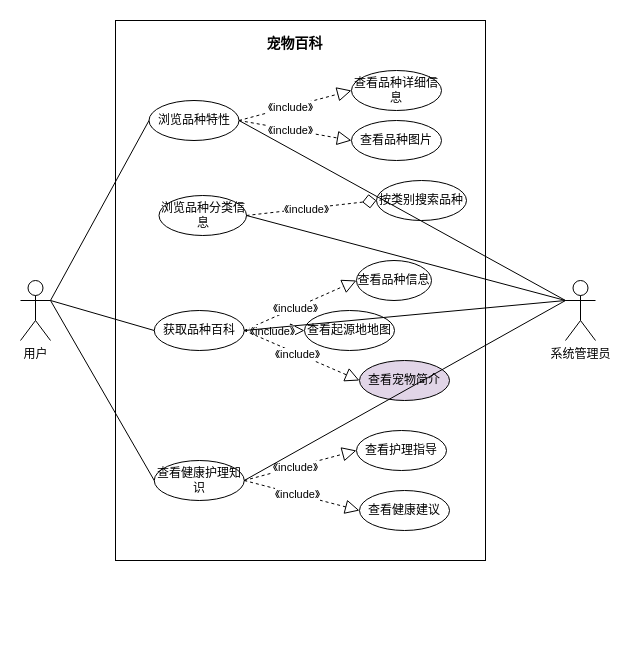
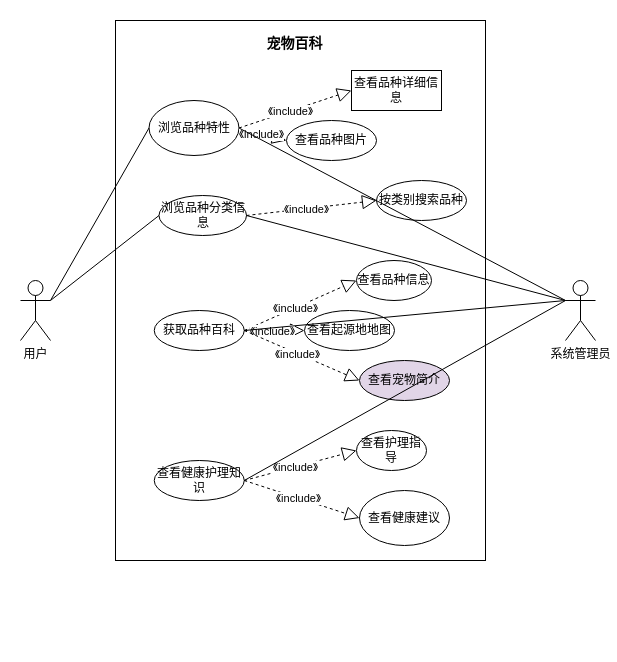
node "查看品种详细信息": shape ellipse -> rectangle
node "浏览品种特性": size 90x40 -> 90x55
node "查看品种图片": moved (397, 141) -> (332, 141)
edge "浏览品种分类信息" -> "按类别搜索品种": arrowhead diamond -> block
edge "浏览品种分类信息" -- "用户": added
edge "用户" -- "获取品种百科": removed
edge "用户" -- "查看健康护理知识": removed
node "查看护理指导": size 90x40 -> 70x40
node "查看健康建议": size 90x40 -> 90x55
